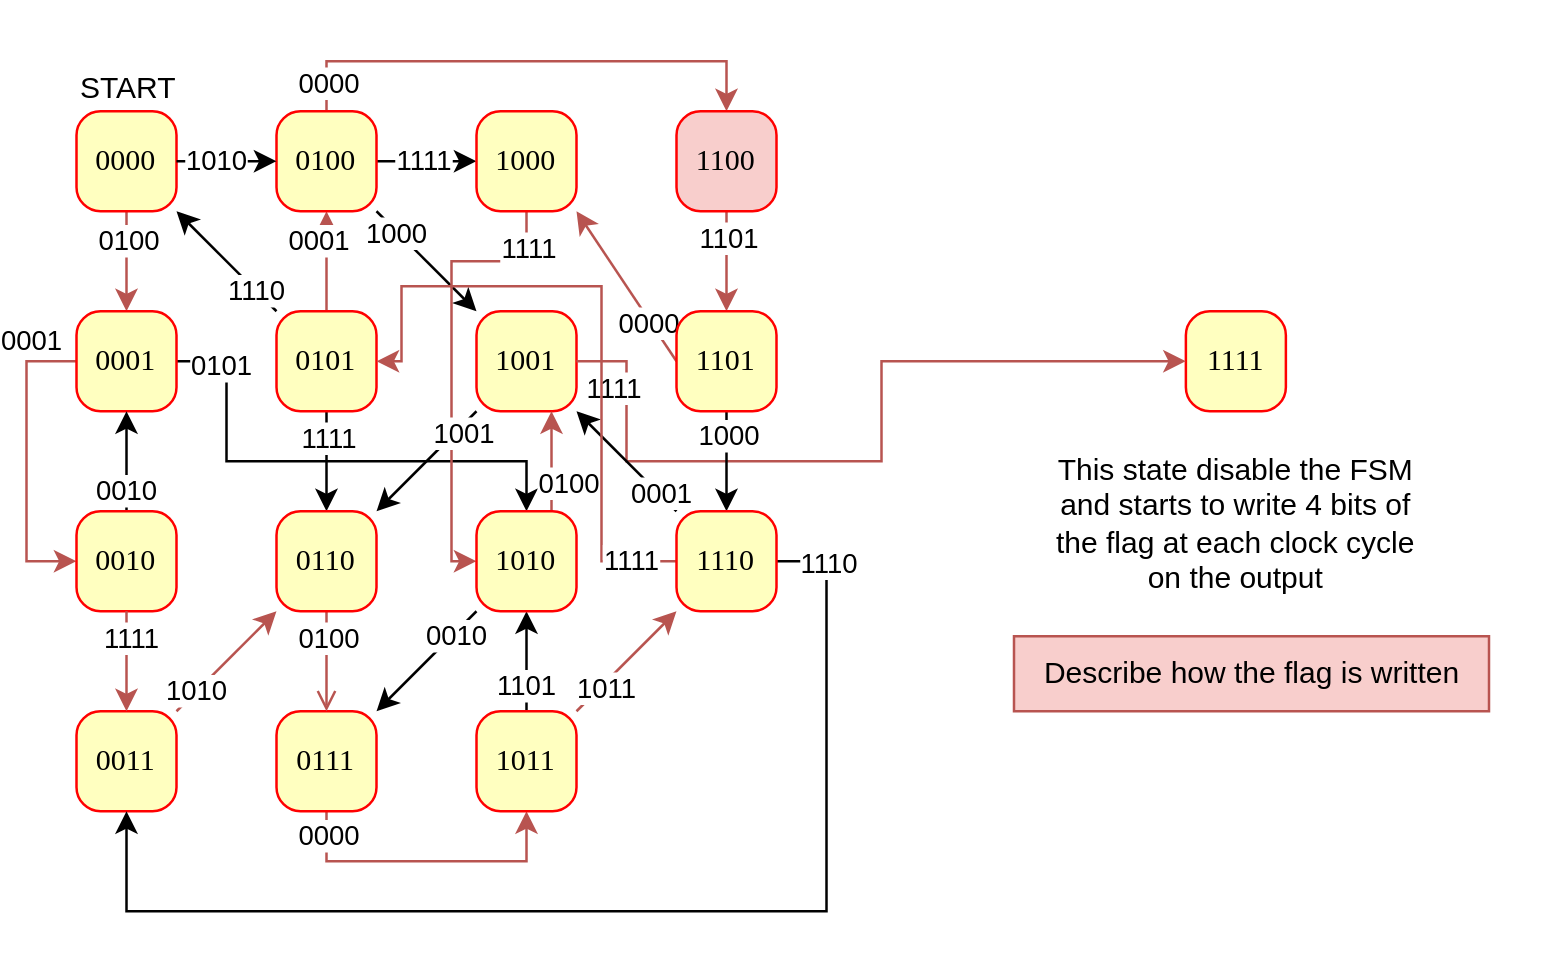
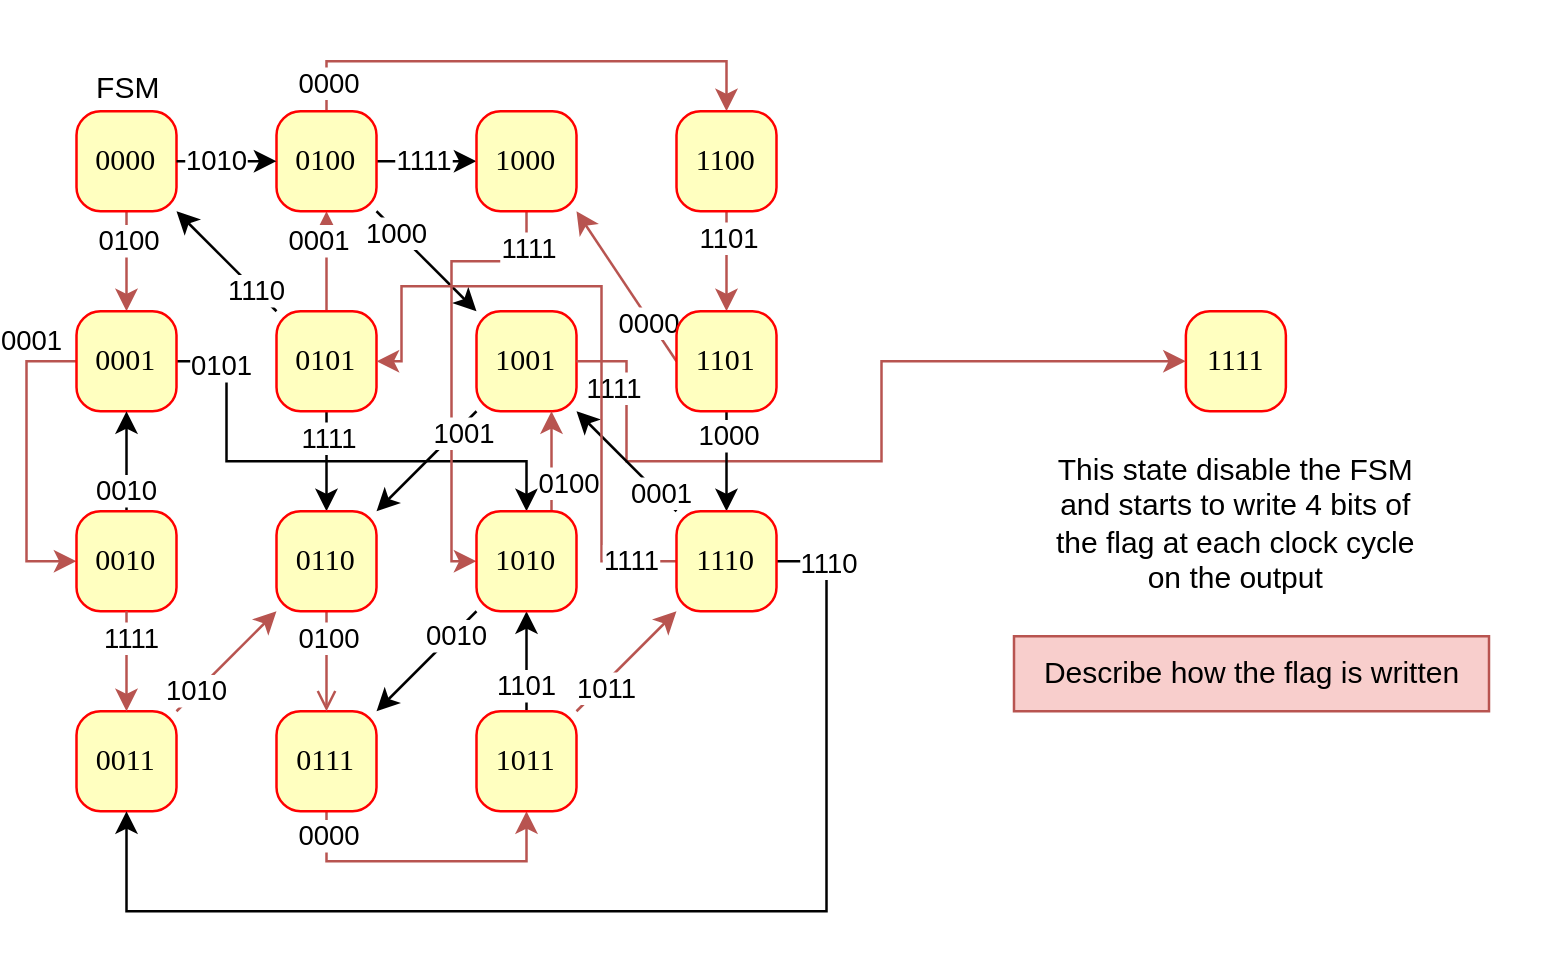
node "START": label "START" -> "FSM"
node "1100": fillcolor #f8cecc -> #ffffc0
